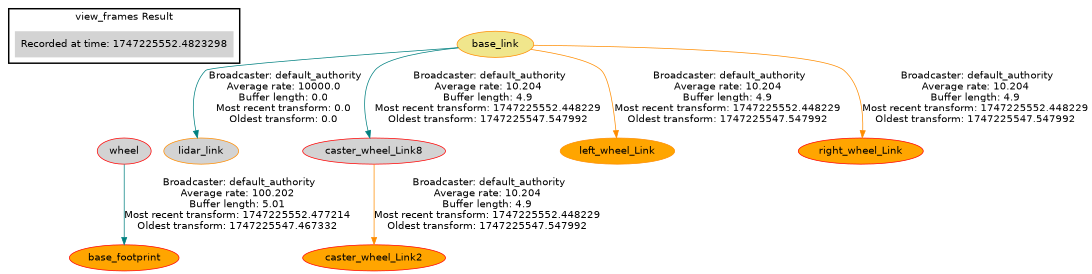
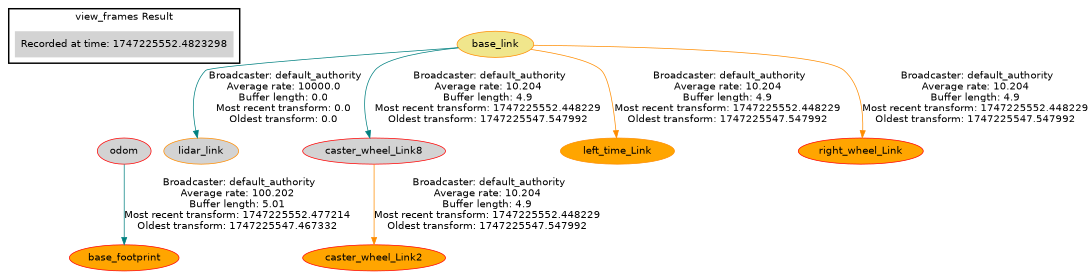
node "wheel": label "wheel" -> "odom"
node "left_wheel_Link": label "left_wheel_Link" -> "left_time_Link"
